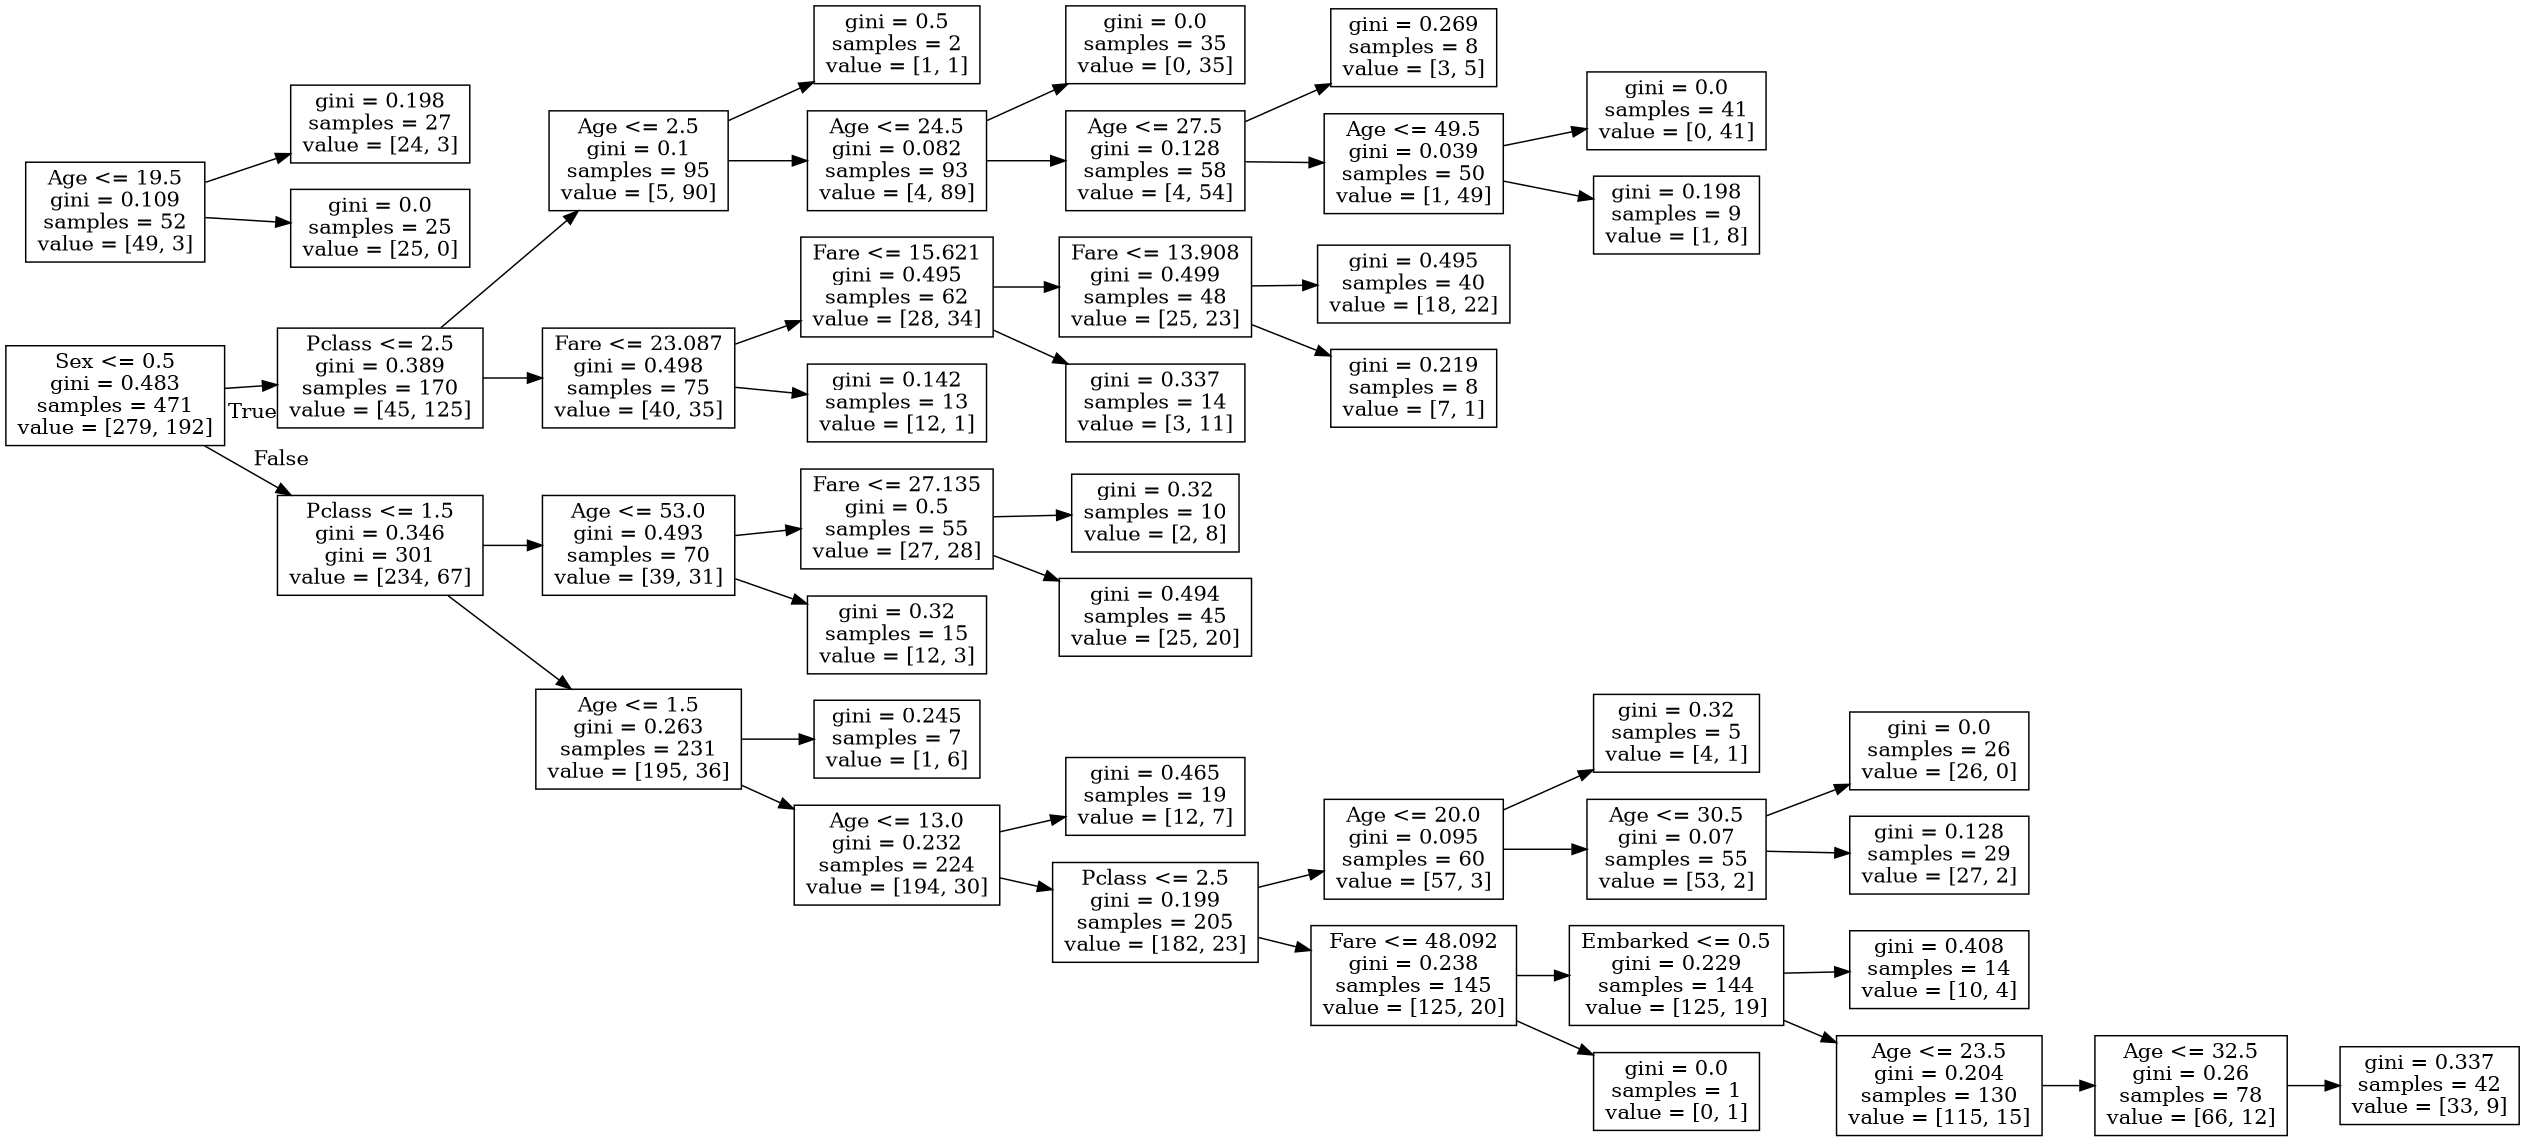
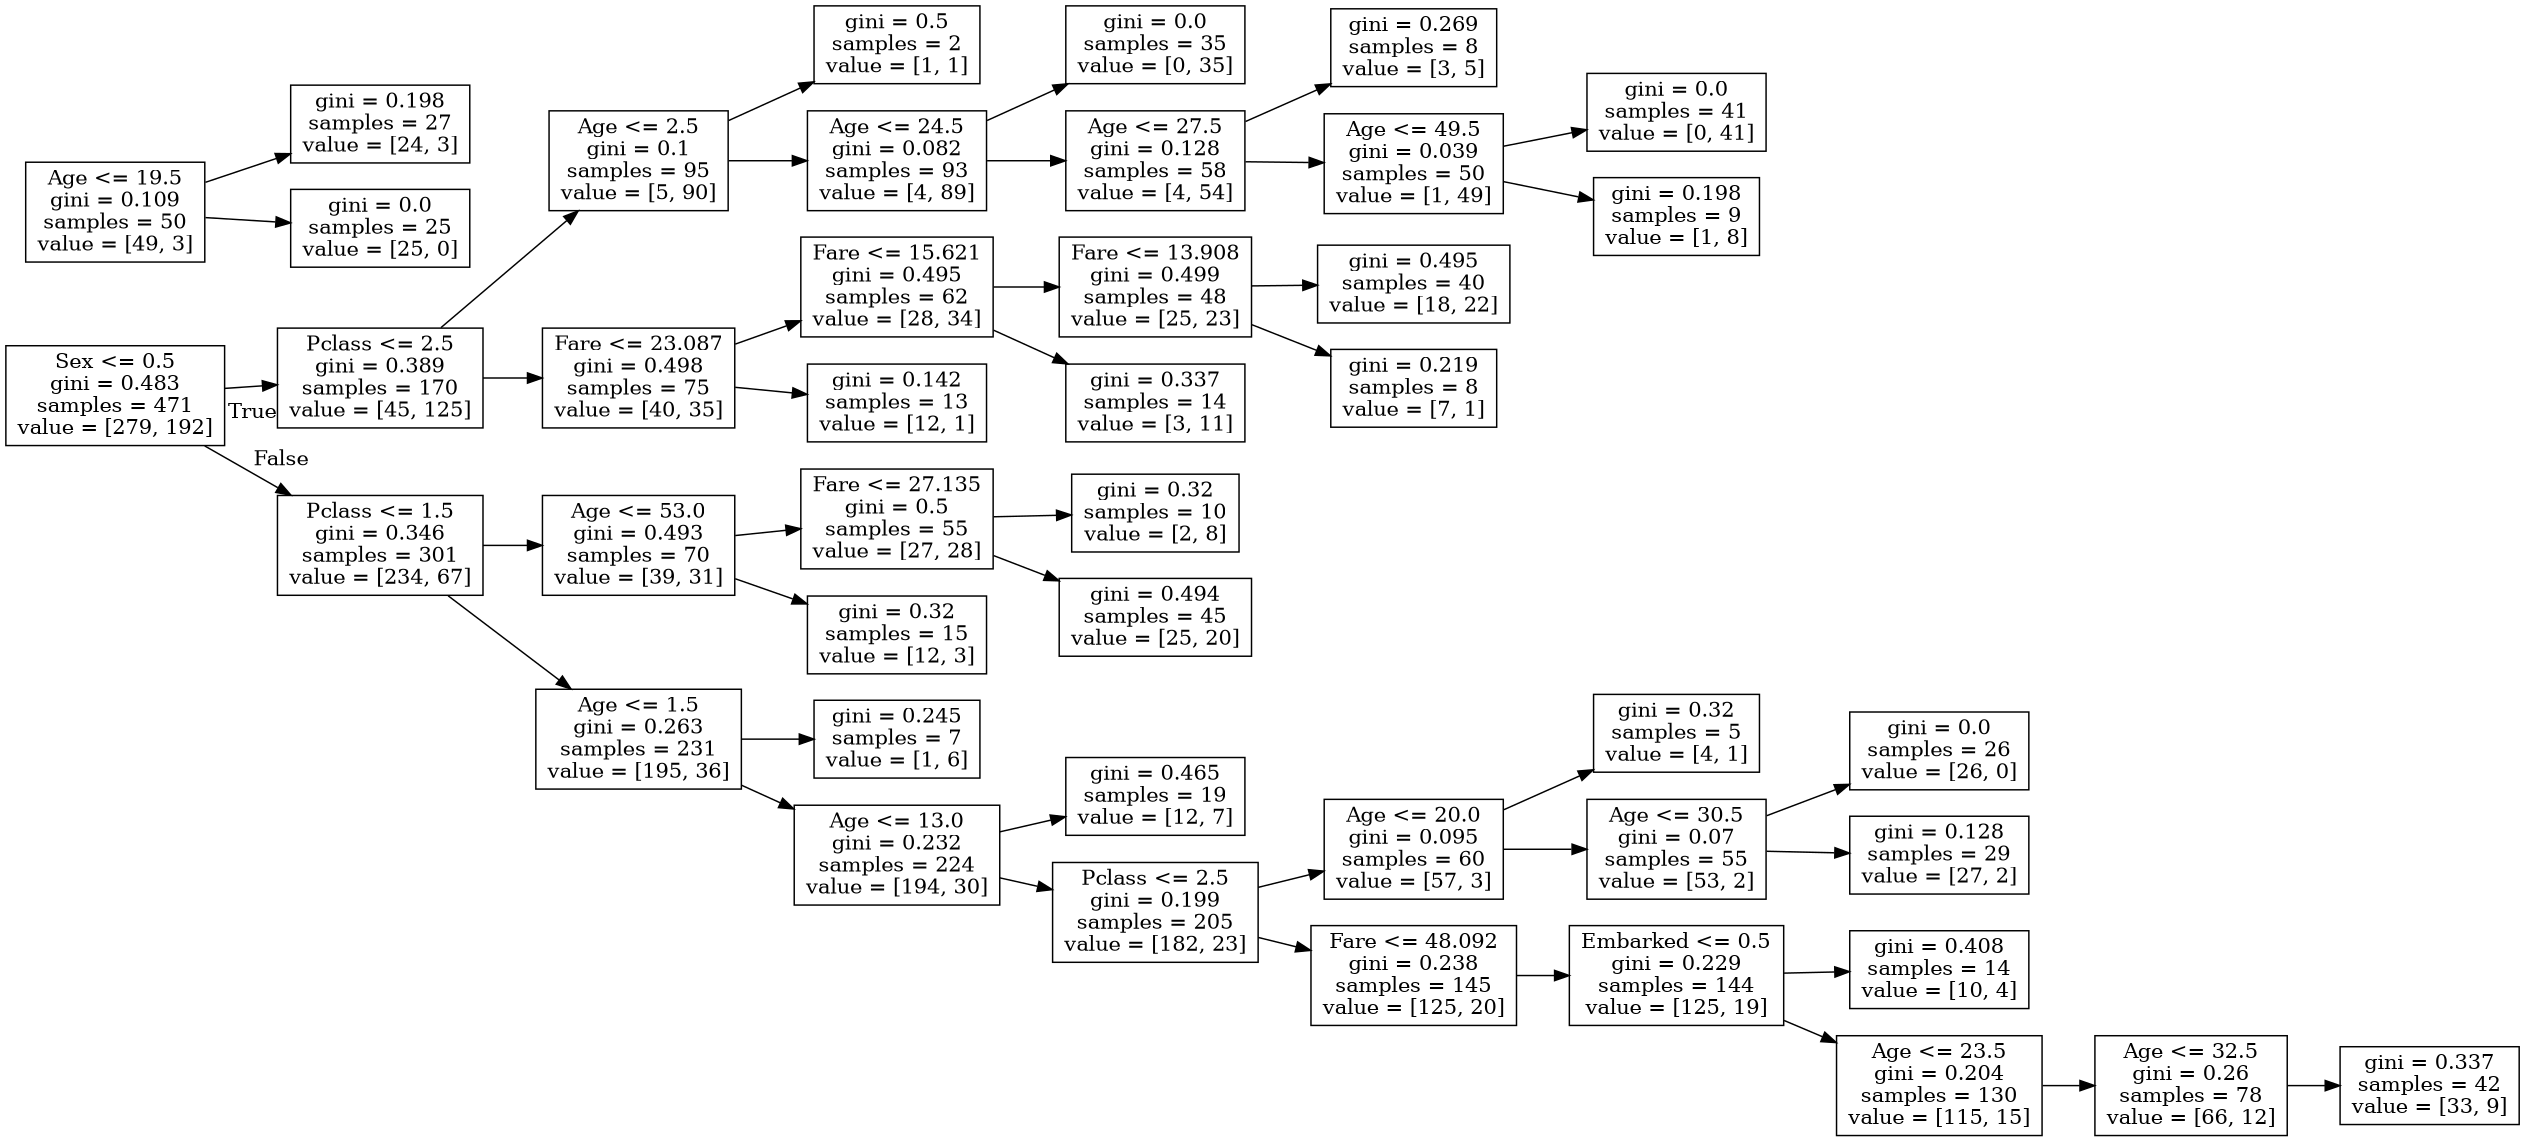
node "Age <= 19.5 gini = 0.109 samples = 52 value = [49, 3]": label "Age <= 19.5 gini = 0.109 samples = 52 value = [49, 3]" -> "Age <= 19.5 gini = 0.109 samples = 50 value = [49, 3]"
node "Pclass <= 1.5 gini = 0.346 gini = 301 value = [234, 67]": label "Pclass <= 1.5 gini = 0.346 gini = 301 value = [234, 67]" -> "Pclass <= 1.5 gini = 0.346 samples = 301 value = [234, 67]"
node "gini = 0.0 samples = 1 value = [0, 1]": removed
